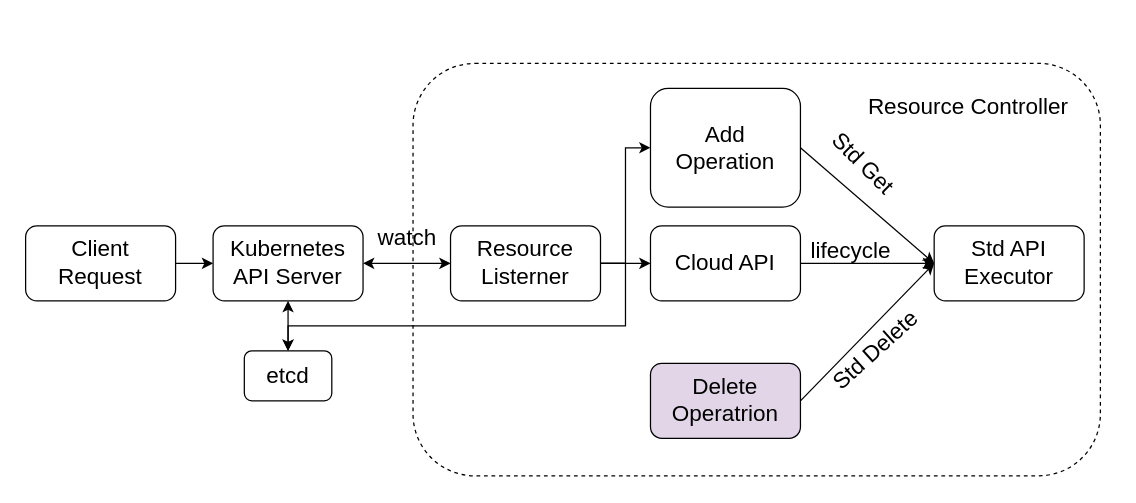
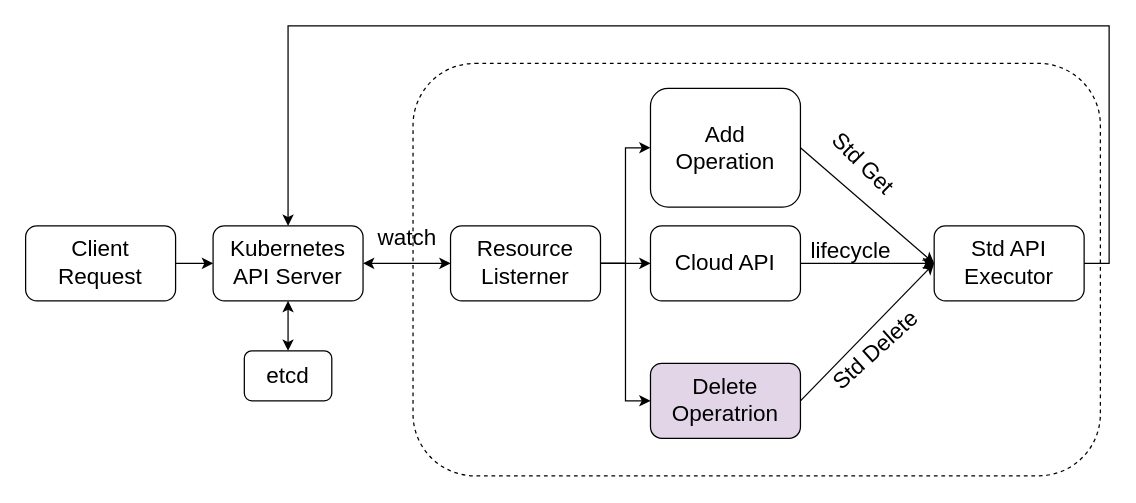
edge "Std API Executor" -> "Kubernetes API Server": added
node "Resource Controller": removed
edge "Resource Listerner" -> "etcd": now "Resource Listerner" -> "Delete Operatrion"
